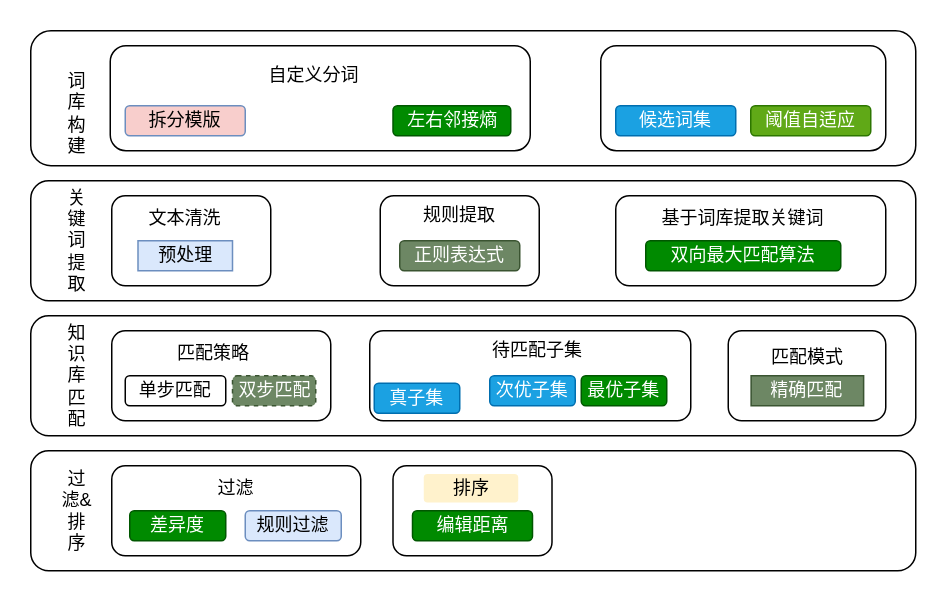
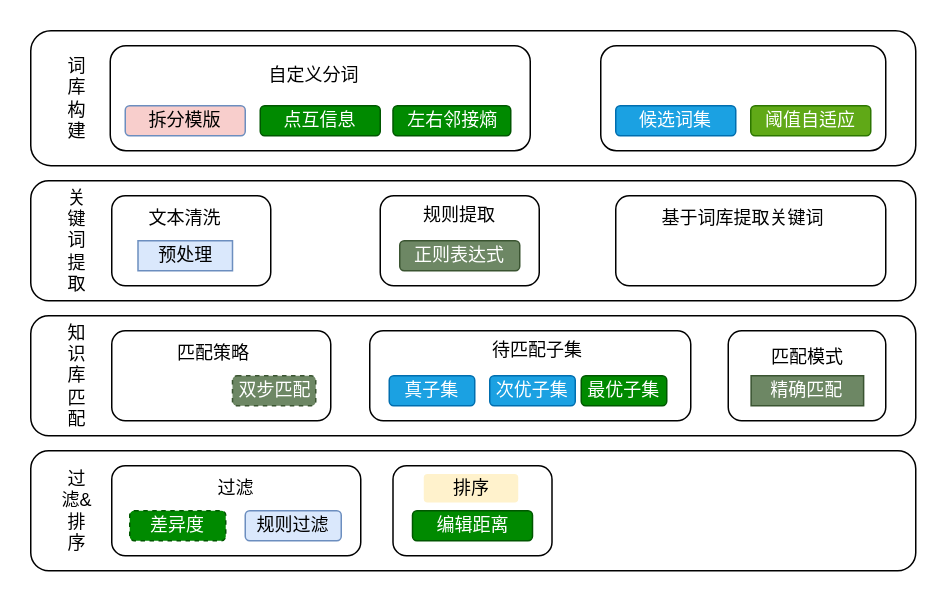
node "词库构建": moved (77, 113) -> (77, 98)
node "点互信息": added
node "双向最大匹配算法": removed
node "单步匹配": removed
node "真子集": moved (417, 398) -> (432, 391)
node "差异度": style solid -> dashed
